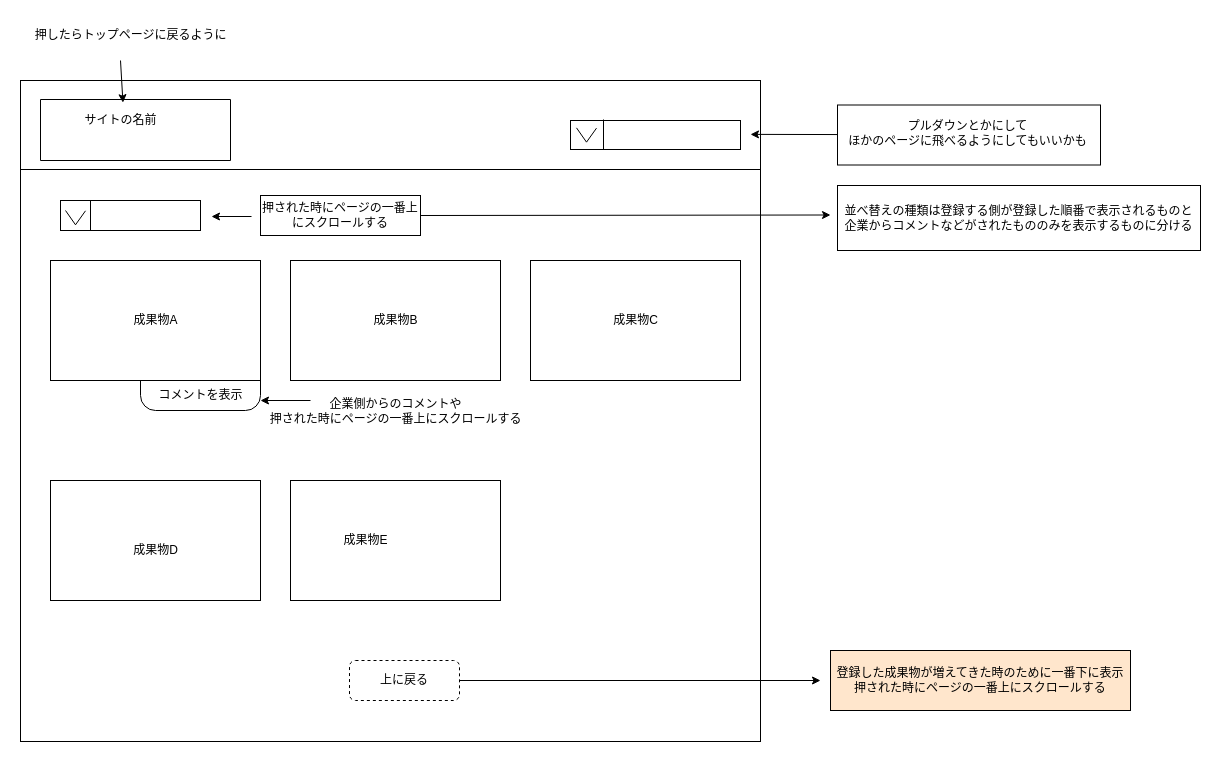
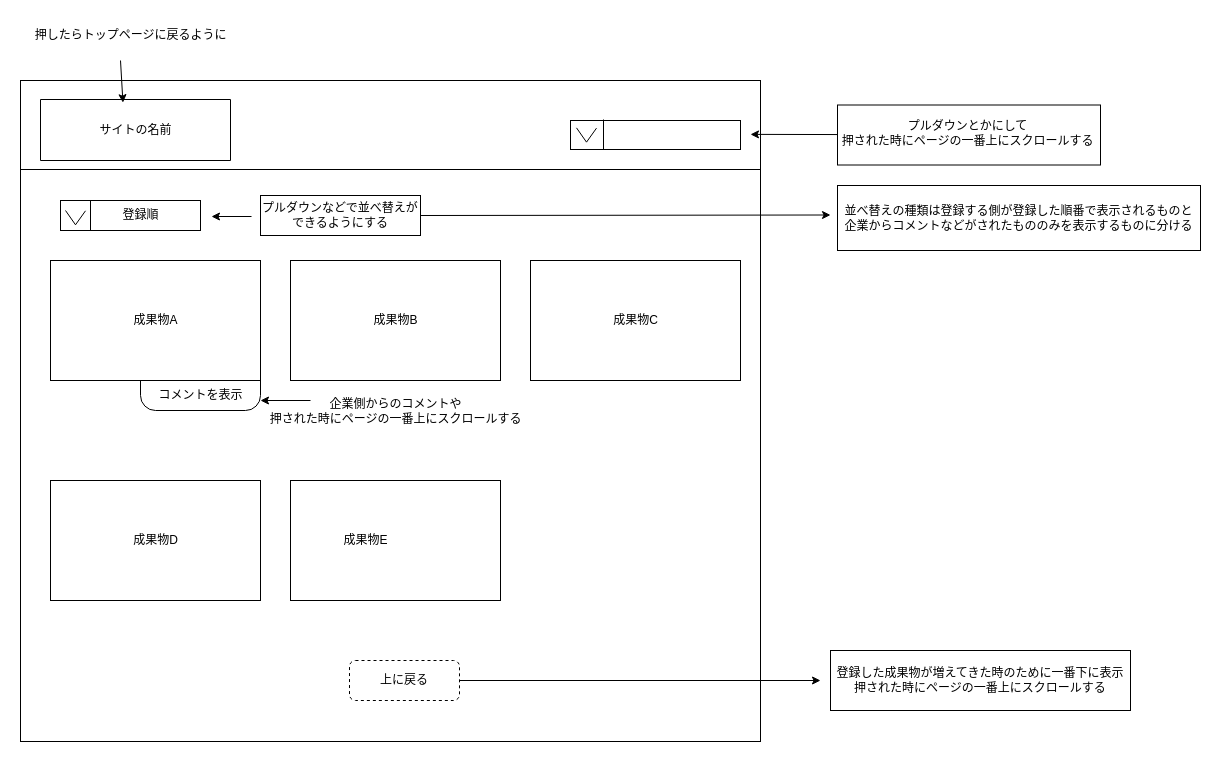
node "サイトの名前": moved (121, 120) -> (136, 130)
node "プルダウンとかにして ほかのページに飛べるようにしてもいいかも": label "プルダウンとかにして ほかのページに飛べるようにしてもいいかも" -> "プルダウンとかにして 押された時にページの一番上にスクロールする"
node "登録順": added
node "押された時にページの一番上にスクロールする": label "押された時にページの一番上にスクロールする" -> "プルダウンなどで並べ替えができるようにする"
node "成果物D": moved (156, 551) -> (156, 541)
node "登録した成果物が増えてきた時のために一番下に表示 押された時にページの一番上にスクロールする": fillcolor #ffe6cc -> #ffffff
